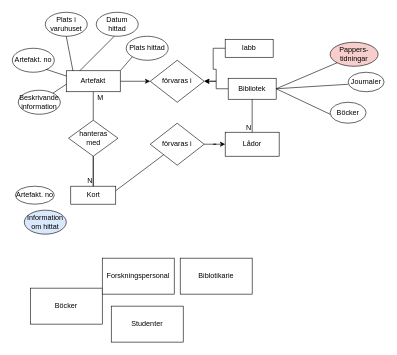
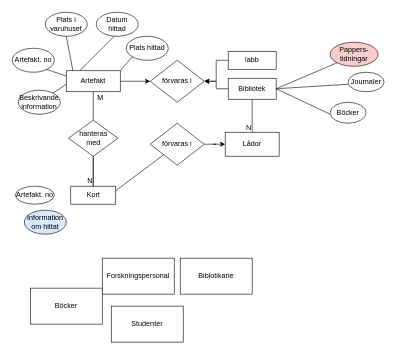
node "labb": moved (249, 48) -> (252, 60)
